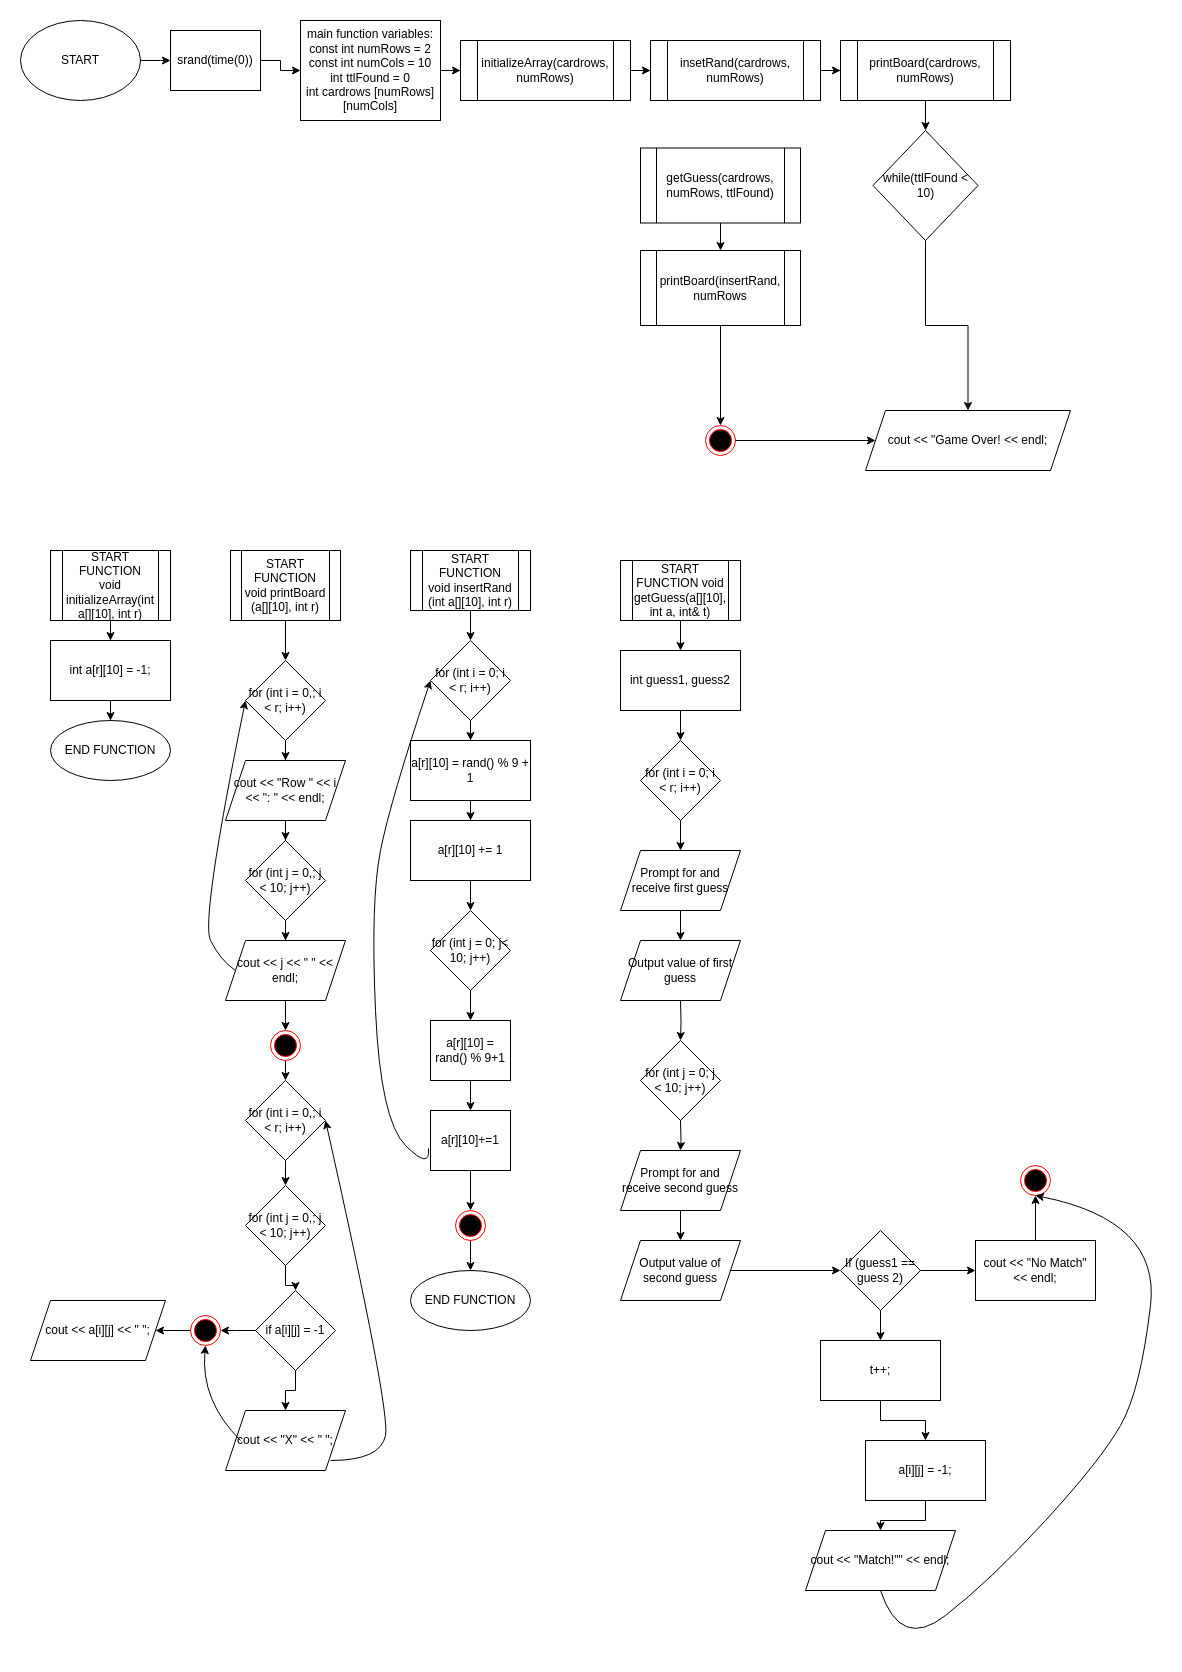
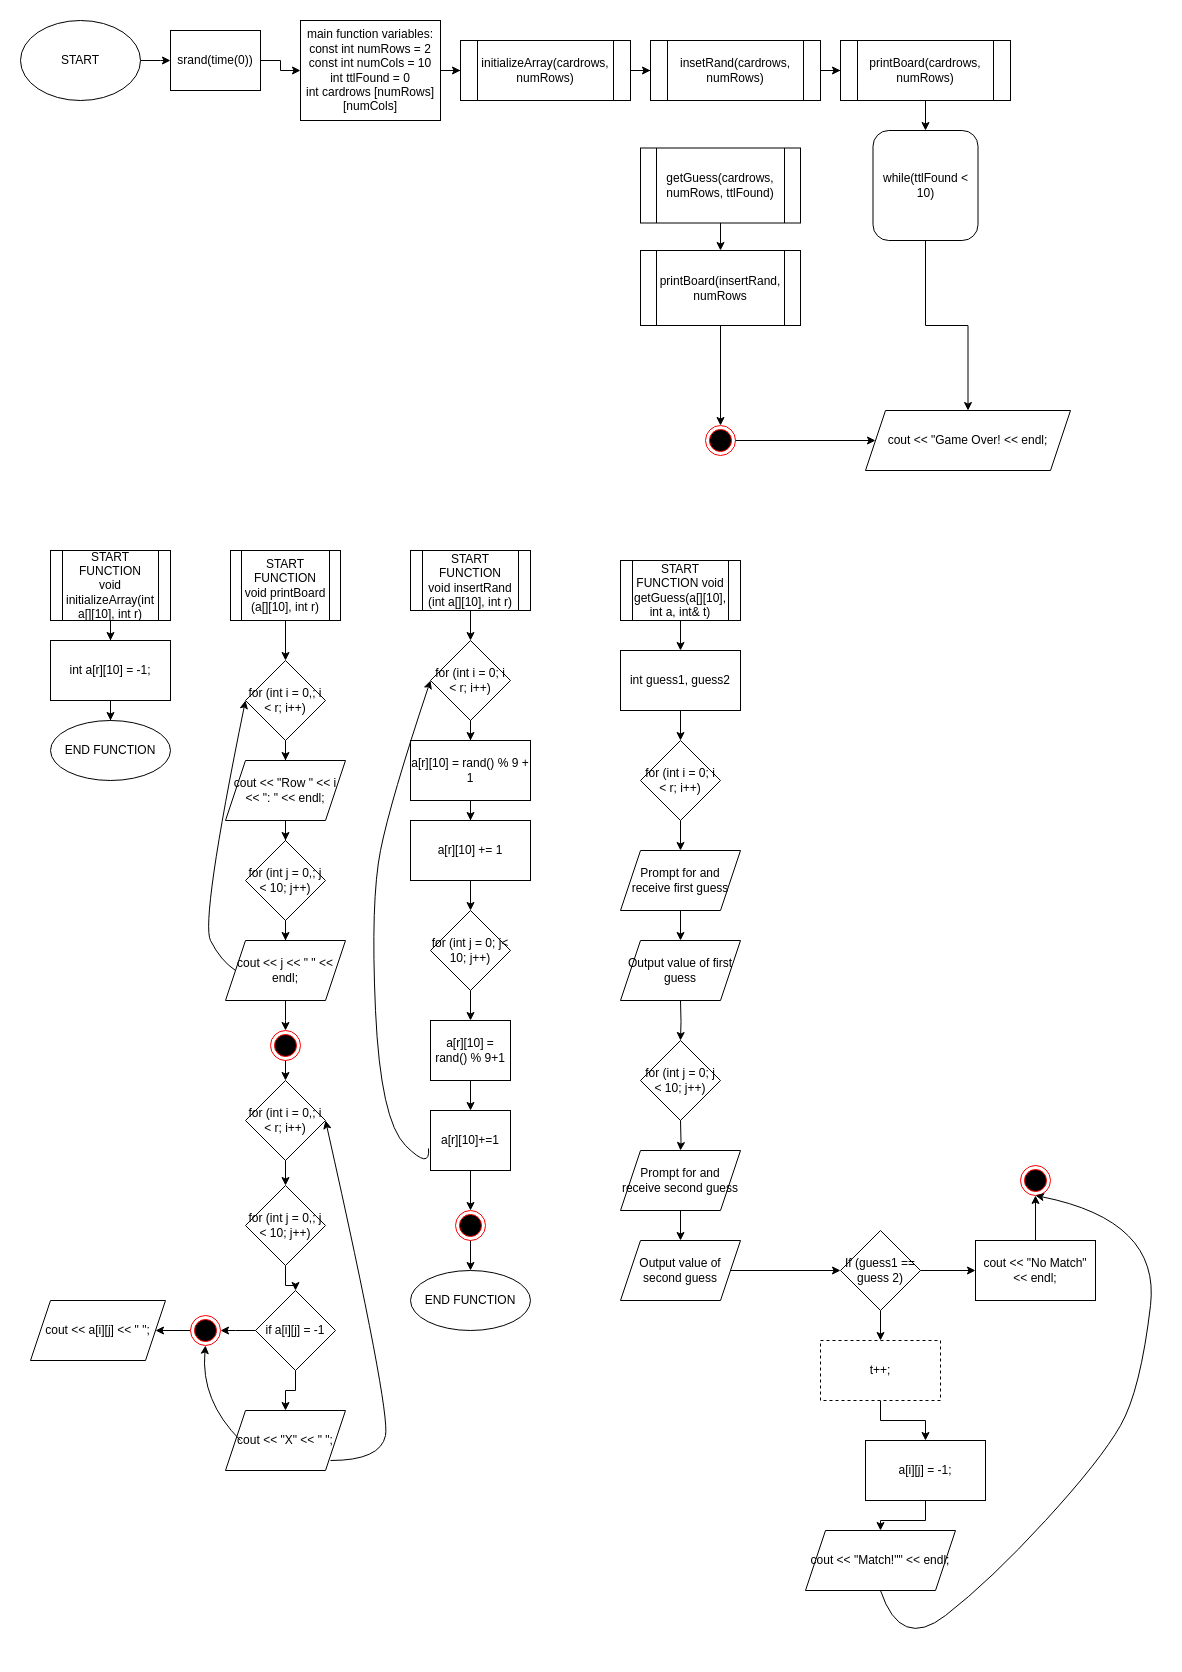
node "while(ttlFound < 10)": shape diamond -> rounded rectangle
node "t++;": style solid -> dashed
